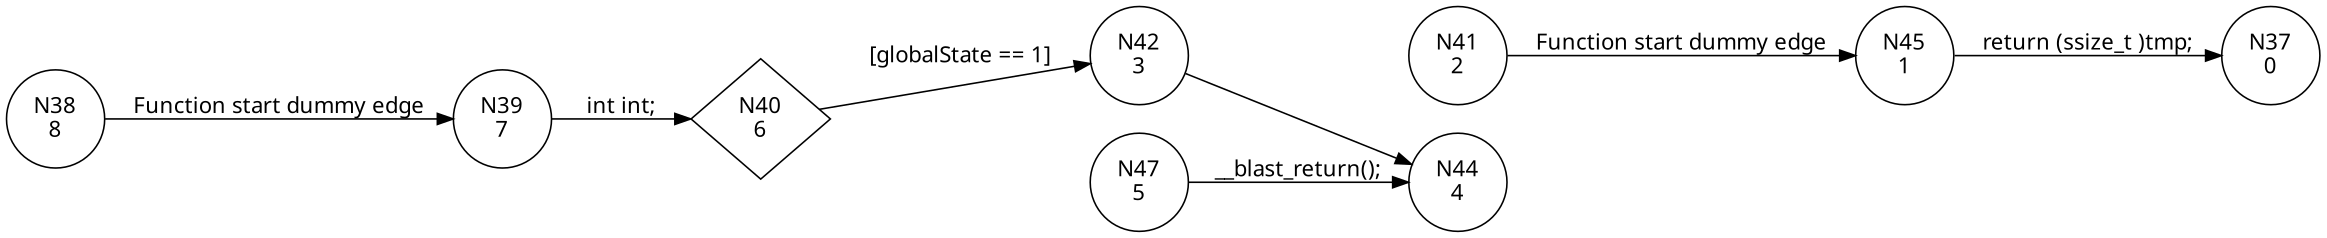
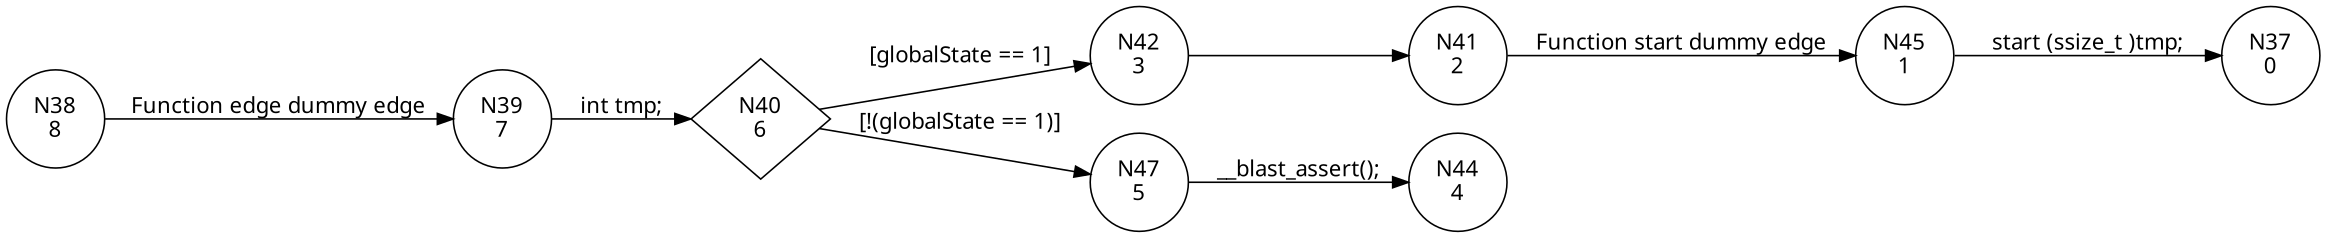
edge "N45 1" -> "N37 0": label "return (ssize_t )tmp;" -> "start (ssize_t )tmp;"
edge "N38 8" -> "N39 7": label "Function start dummy edge" -> "Function edge dummy edge"
edge "N39 7" -> "N40 6": label "int int;" -> "int tmp;"
edge "N42 3" -> "N44 4": now "N42 3" -> "N41 2"
edge "N40 6" -> "N47 5": added, label "[!(globalState == 1)]"
edge "N47 5" -> "N44 4": label "__blast_return();" -> "__blast_assert();"
